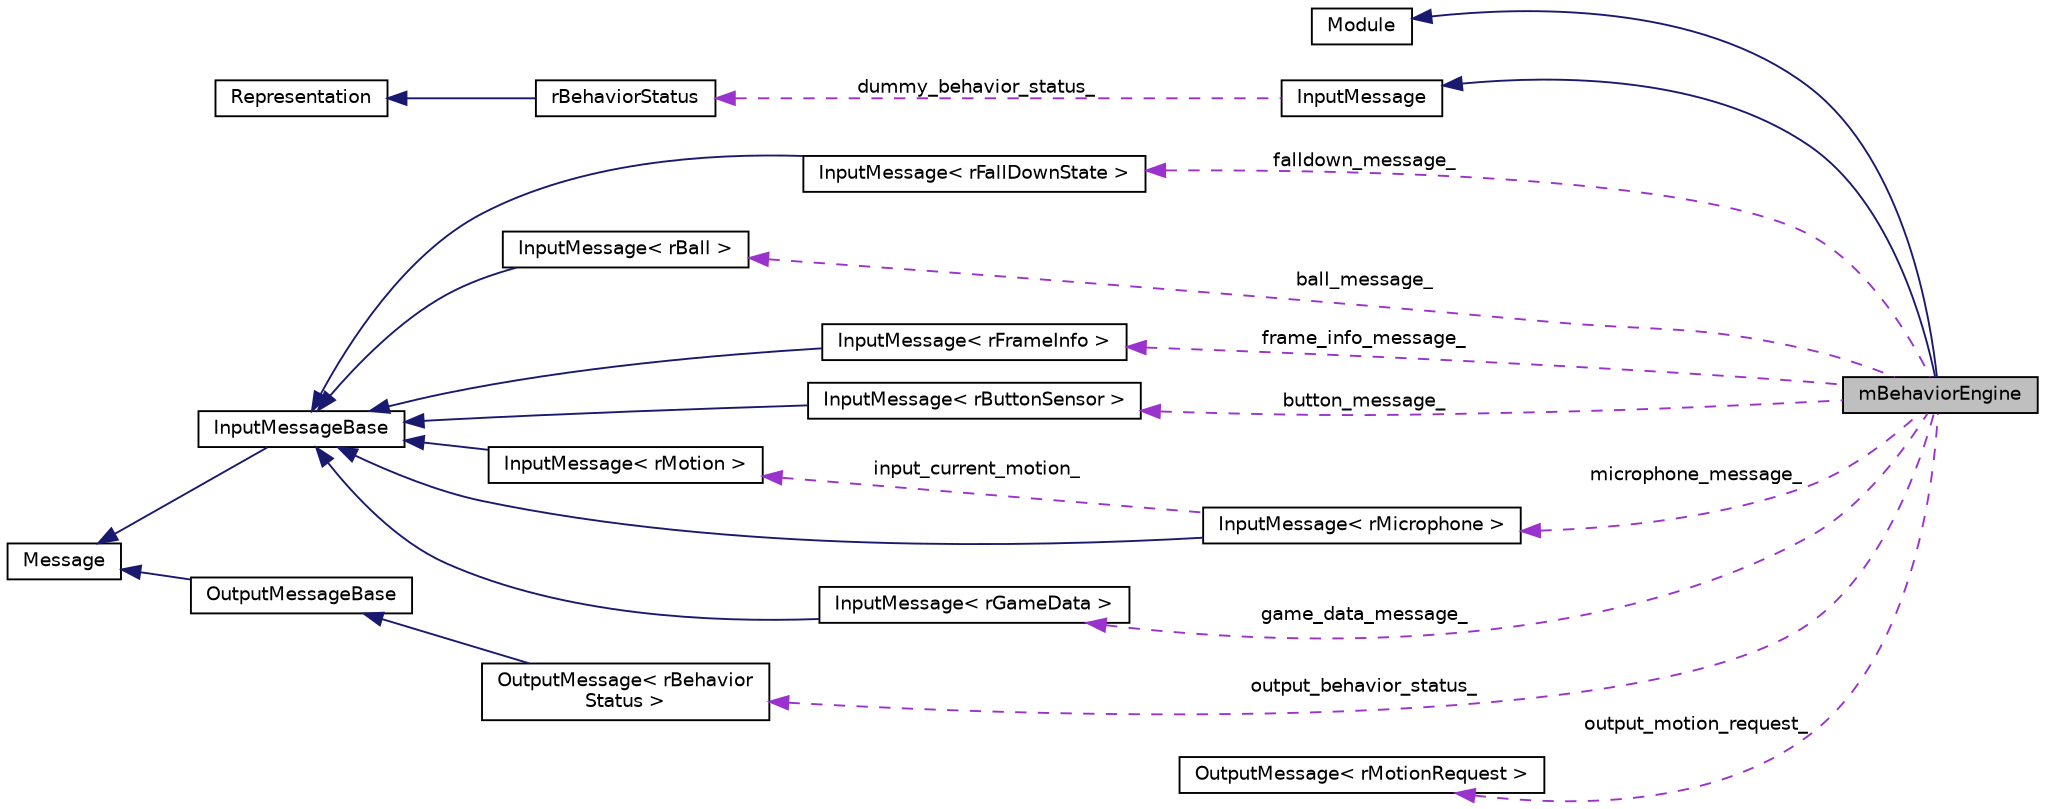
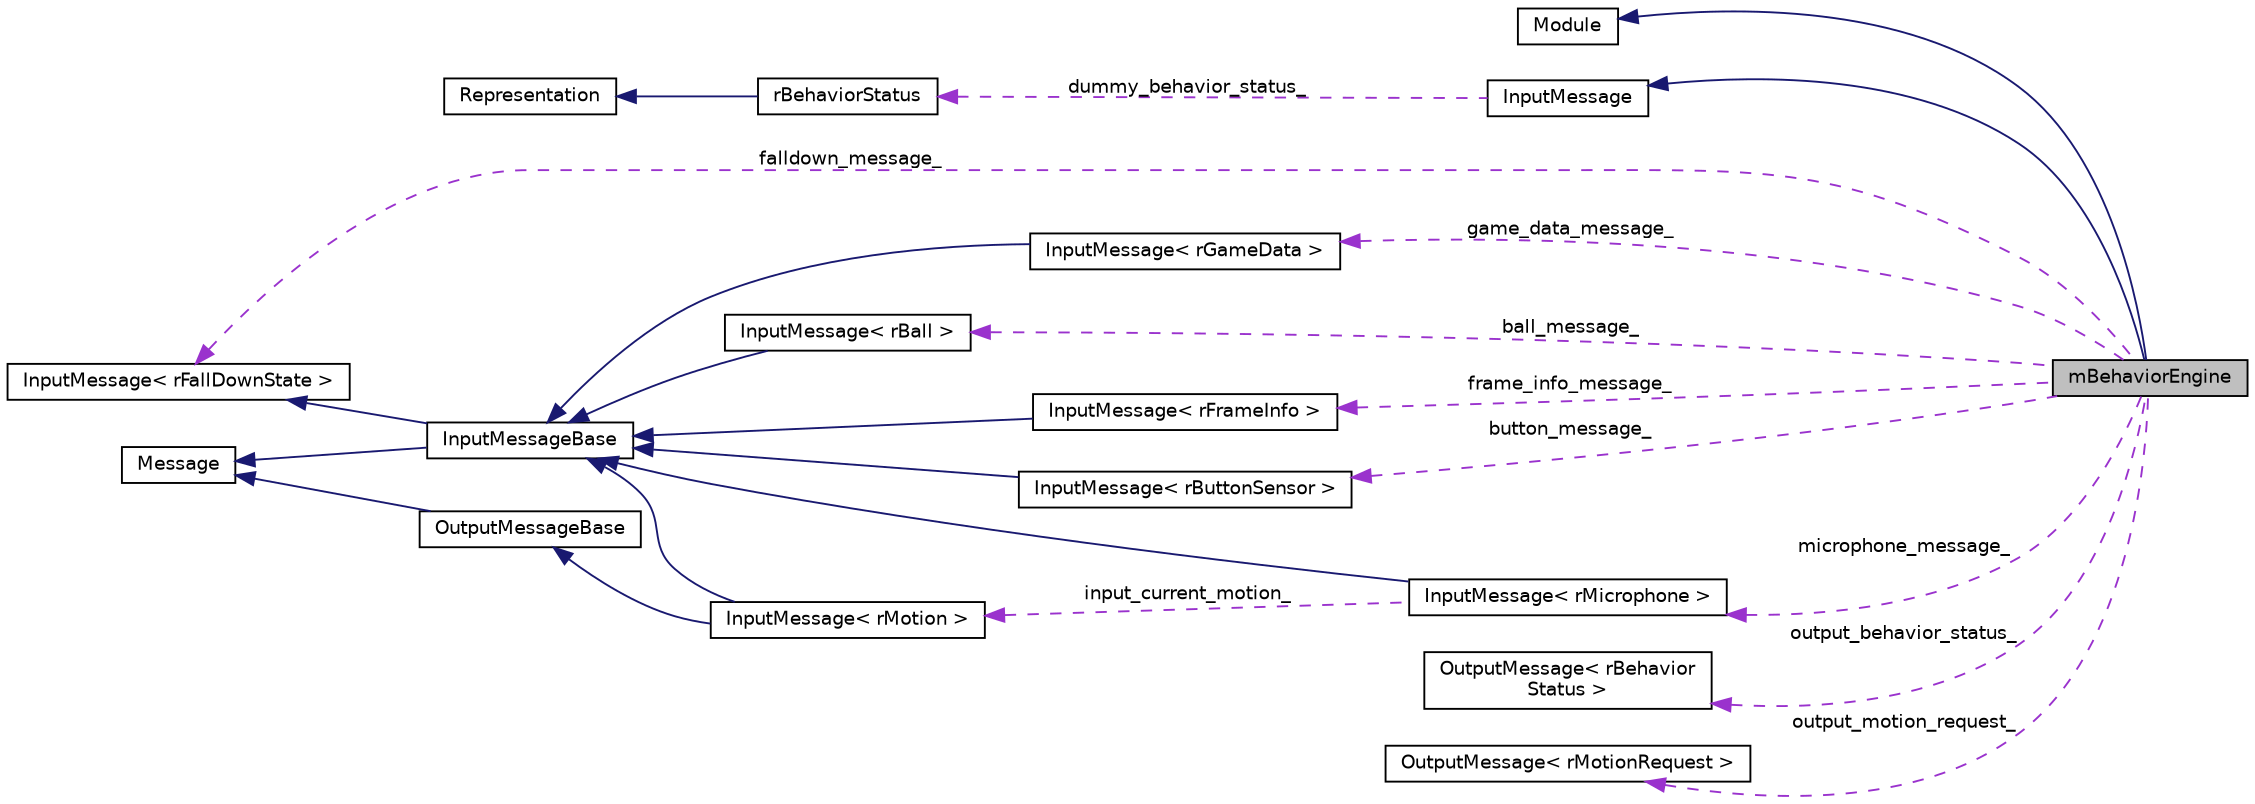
edge "InputMessage< rFallDownState >" -> "InputMessageBase": reversed
edge "OutputMessage< rBehavior Status >" -> "OutputMessageBase": now "InputMessage< rMotion >" -> "OutputMessageBase"
